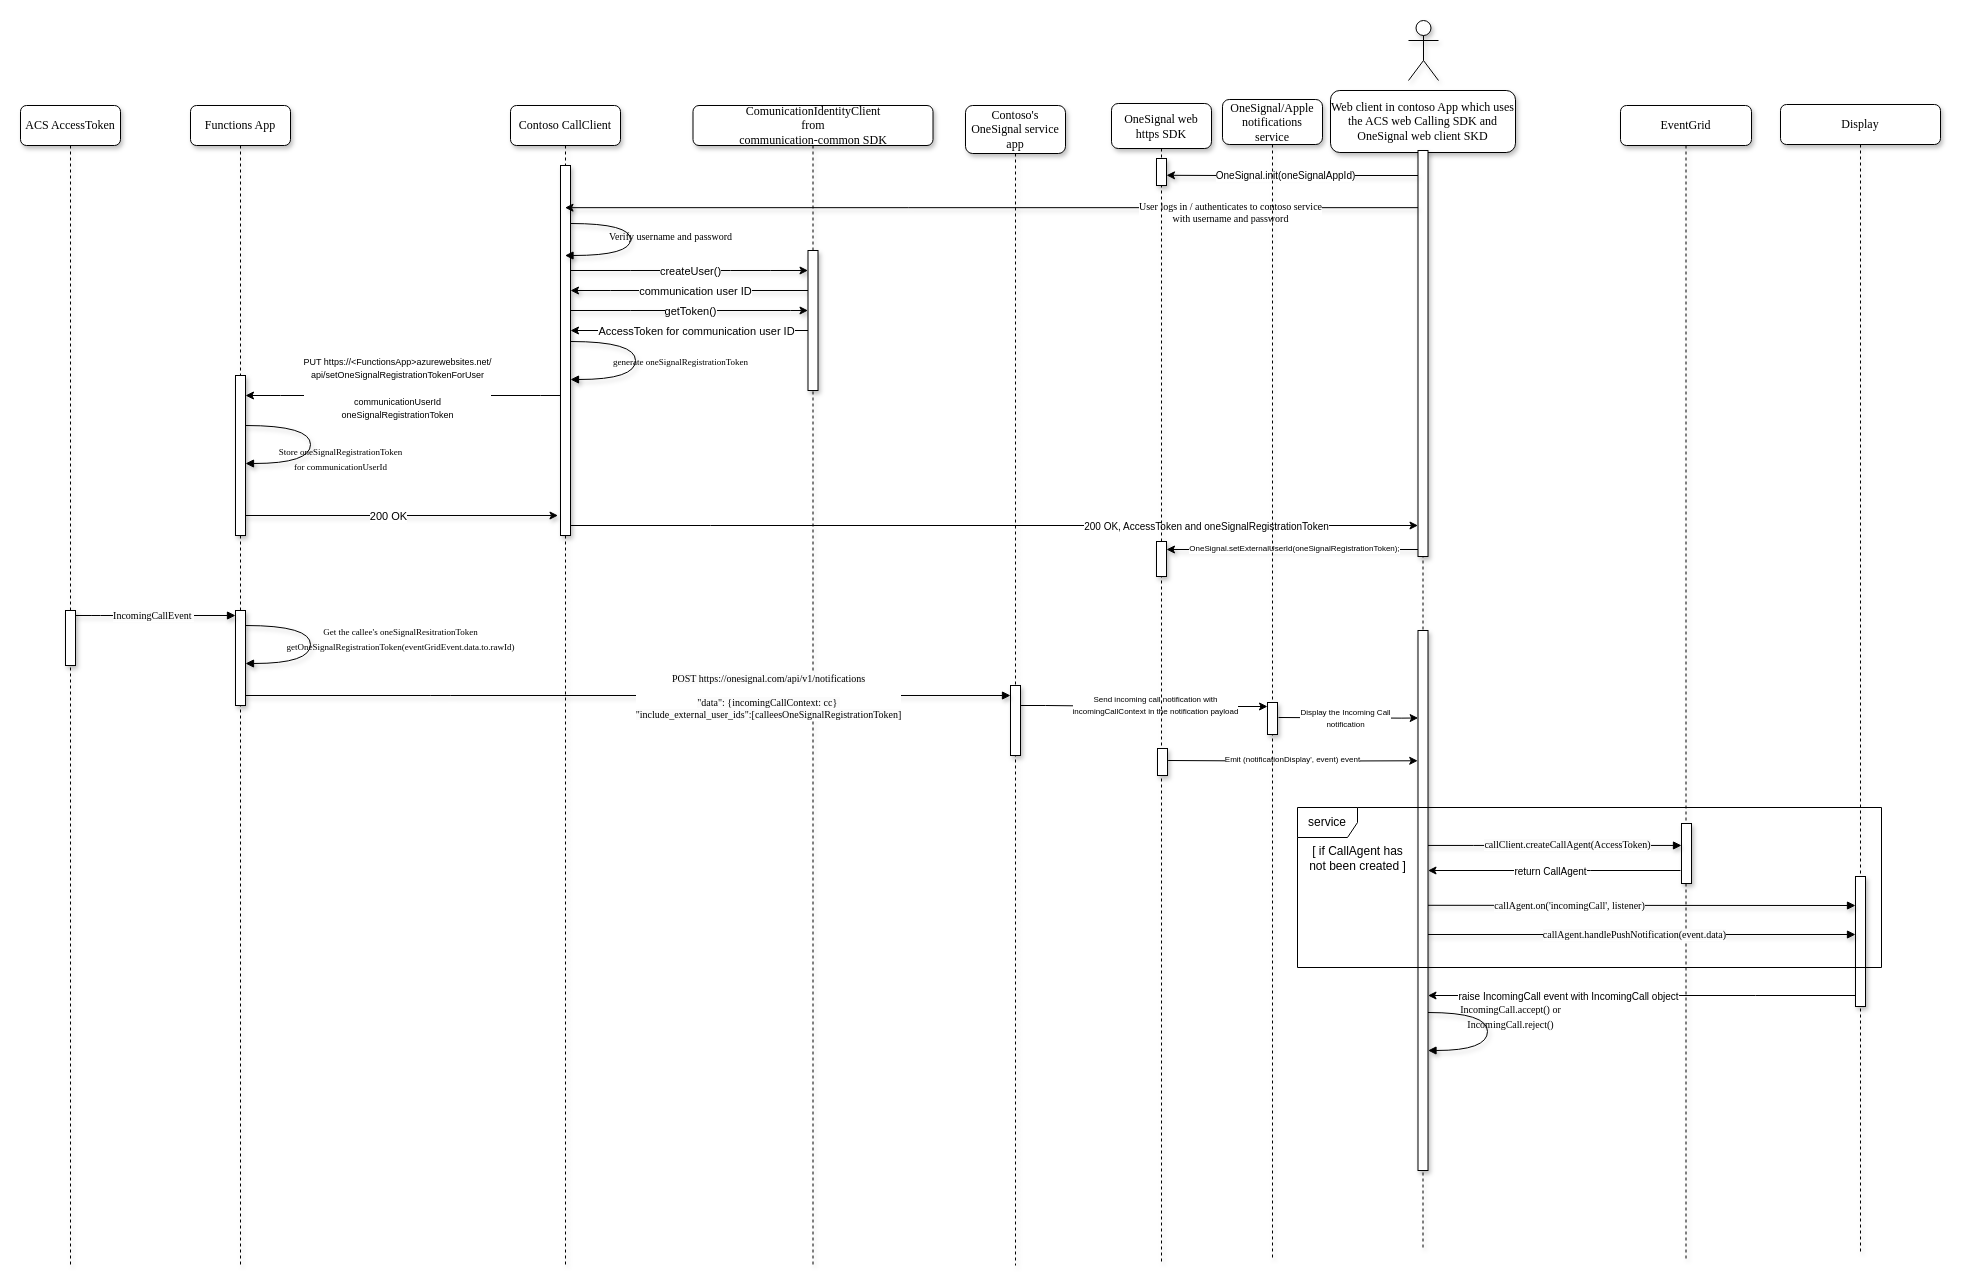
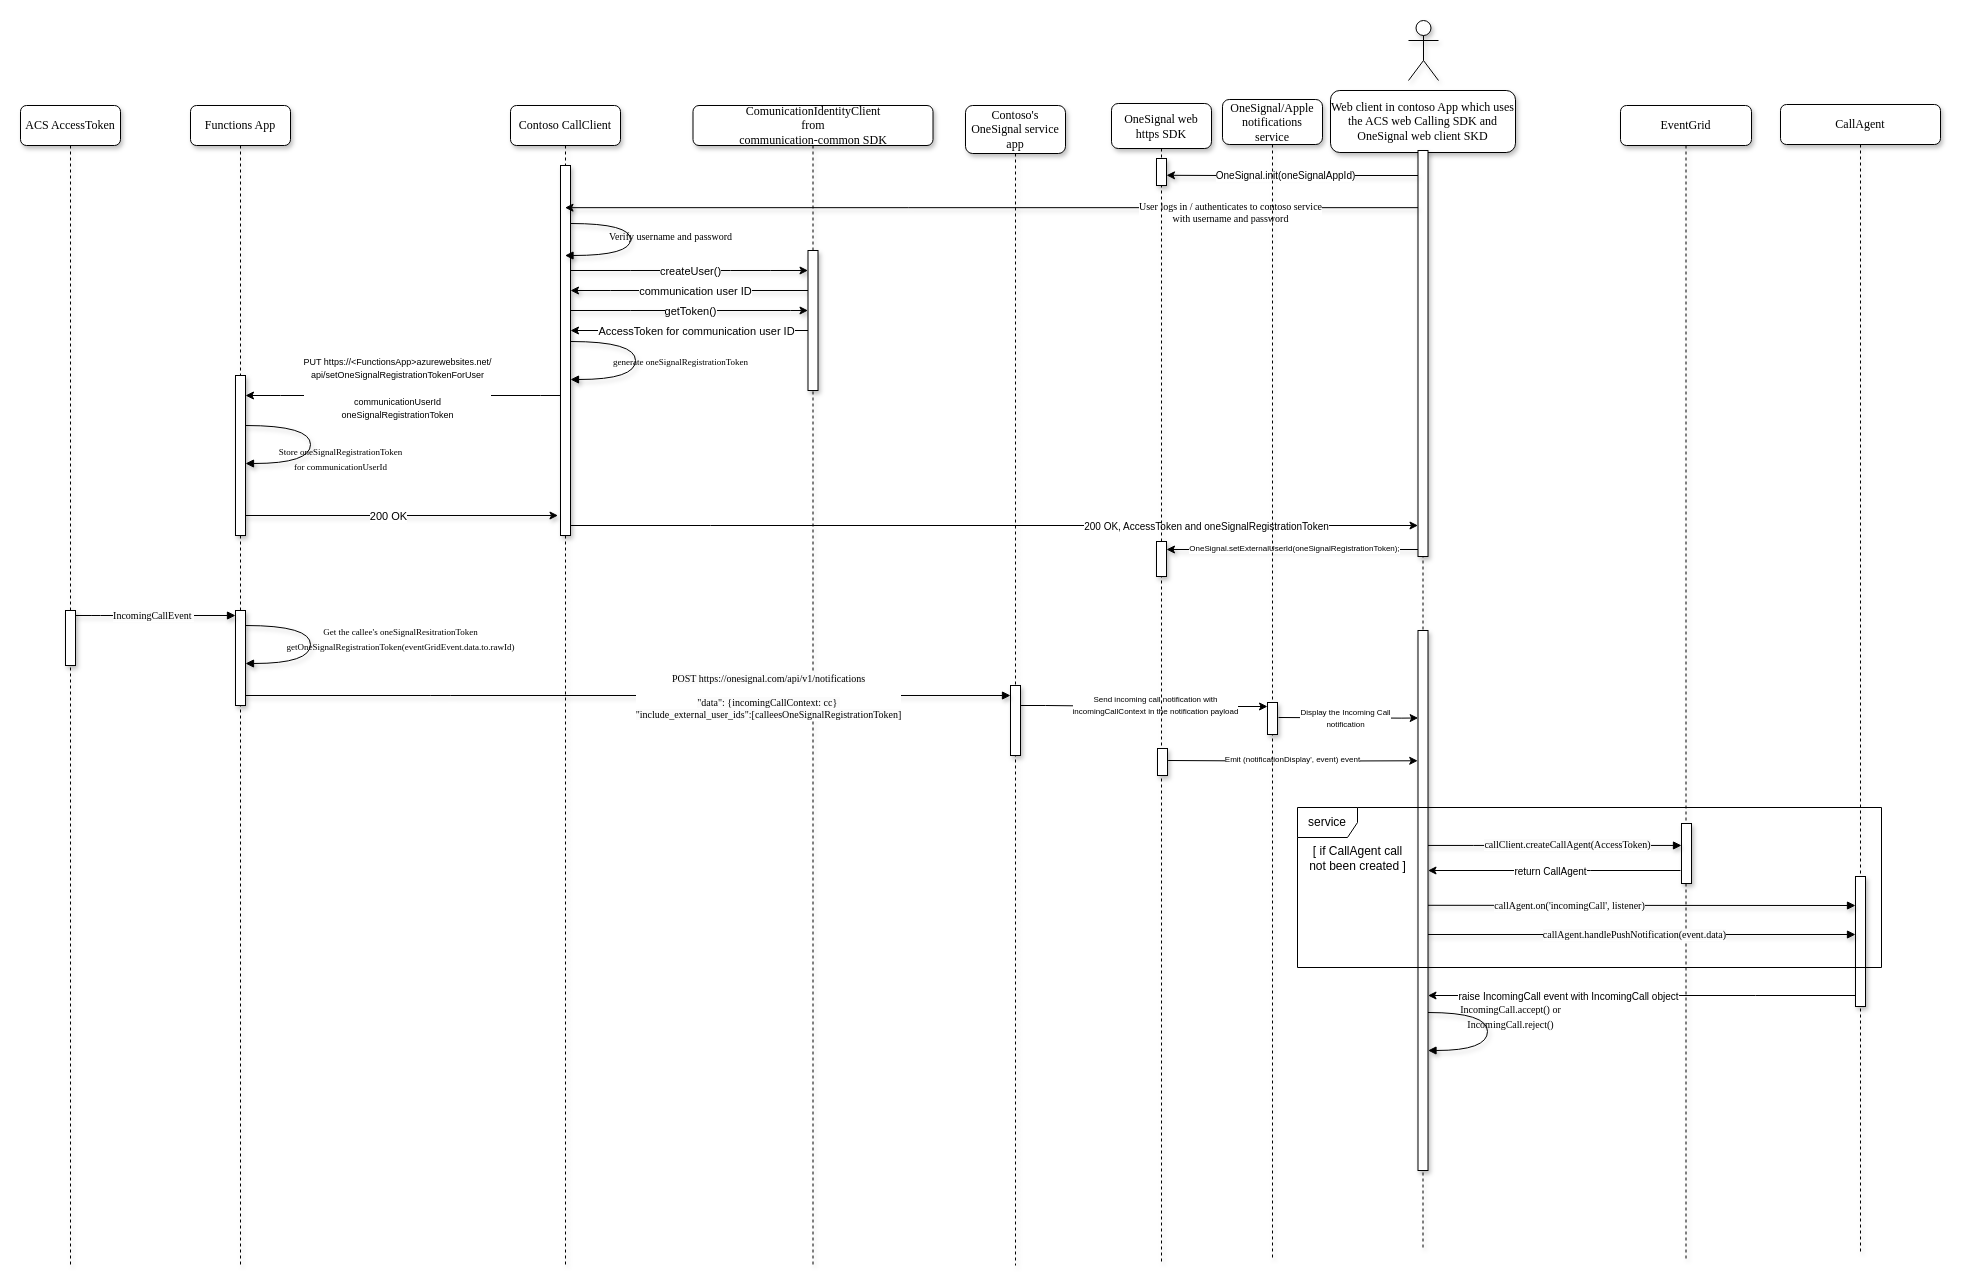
node "Display": label "Display" -> "CallAgent"
node "[ if CallAgent has not been created ]": label "[ if CallAgent has not been created ]" -> "[ if CallAgent call not been created ]"
